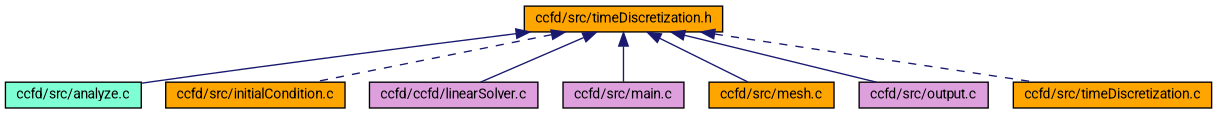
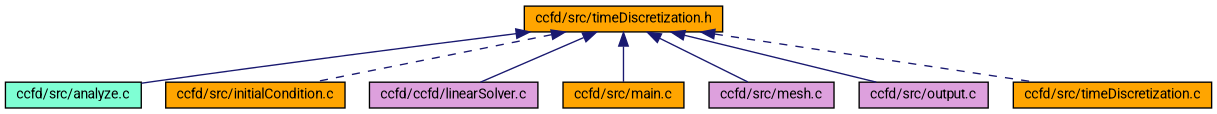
node "ccfd/src/main.c": fillcolor plum -> orange
node "ccfd/src/mesh.c": fillcolor orange -> plum
